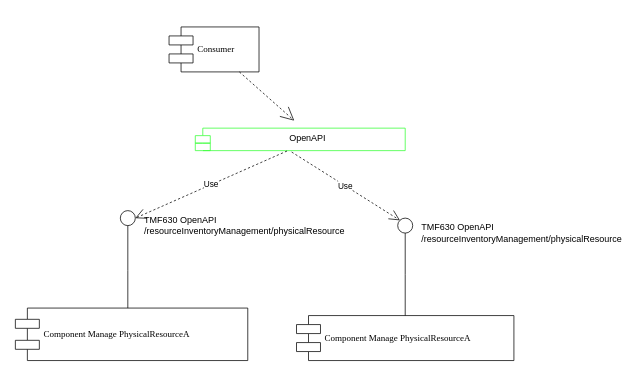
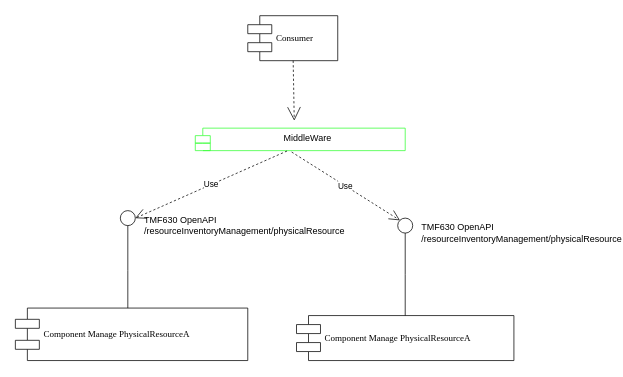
node "Consumer": moved (214, 49) -> (293, 38)
node "OpenAPI": label "OpenAPI" -> "MiddleWare"
